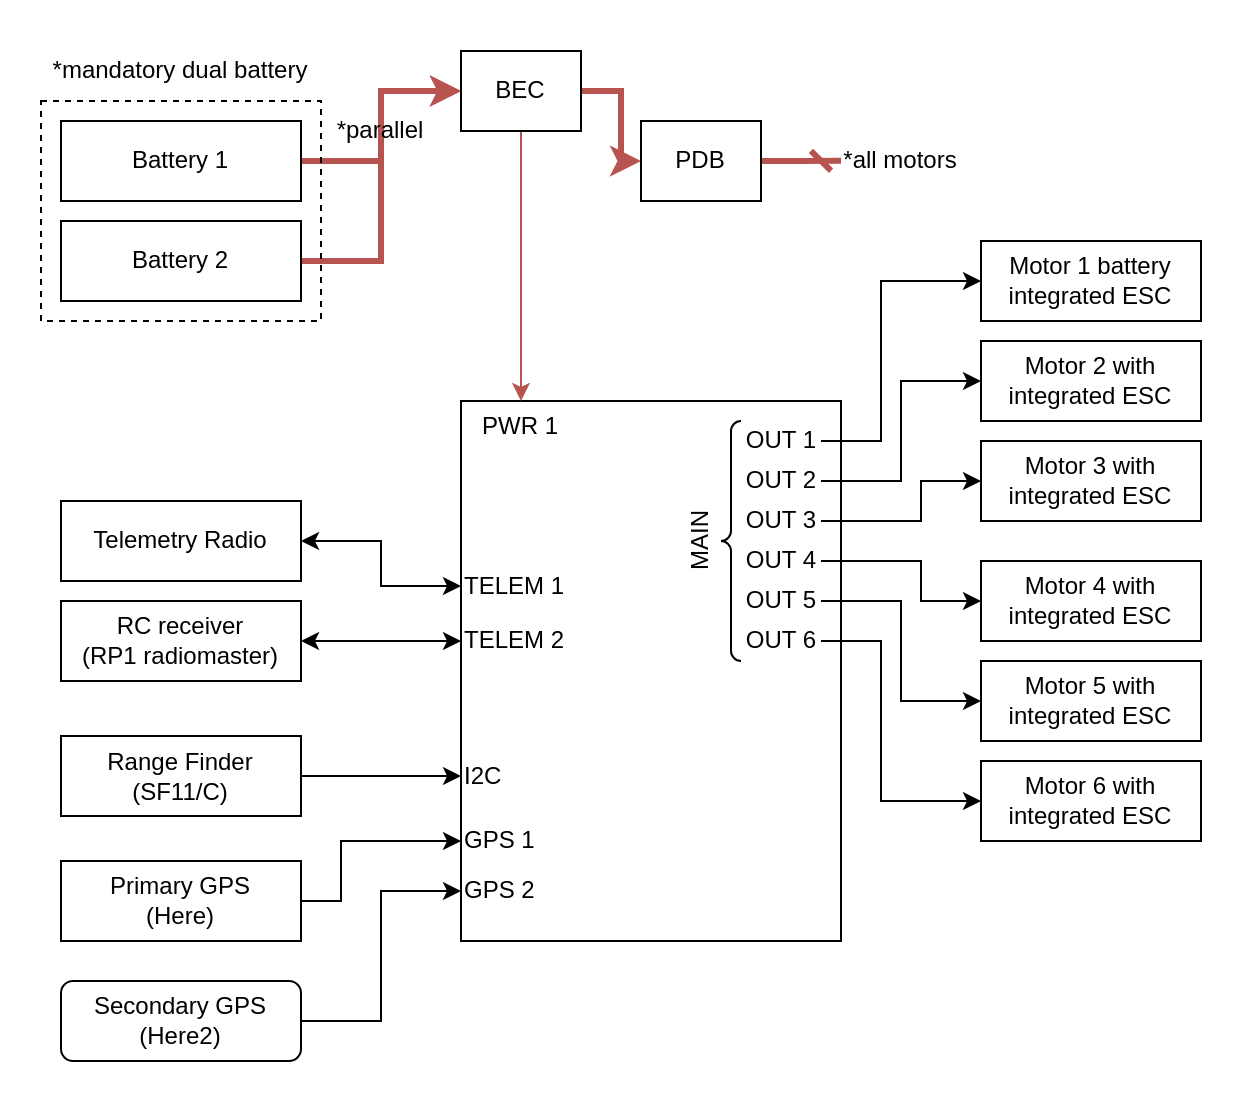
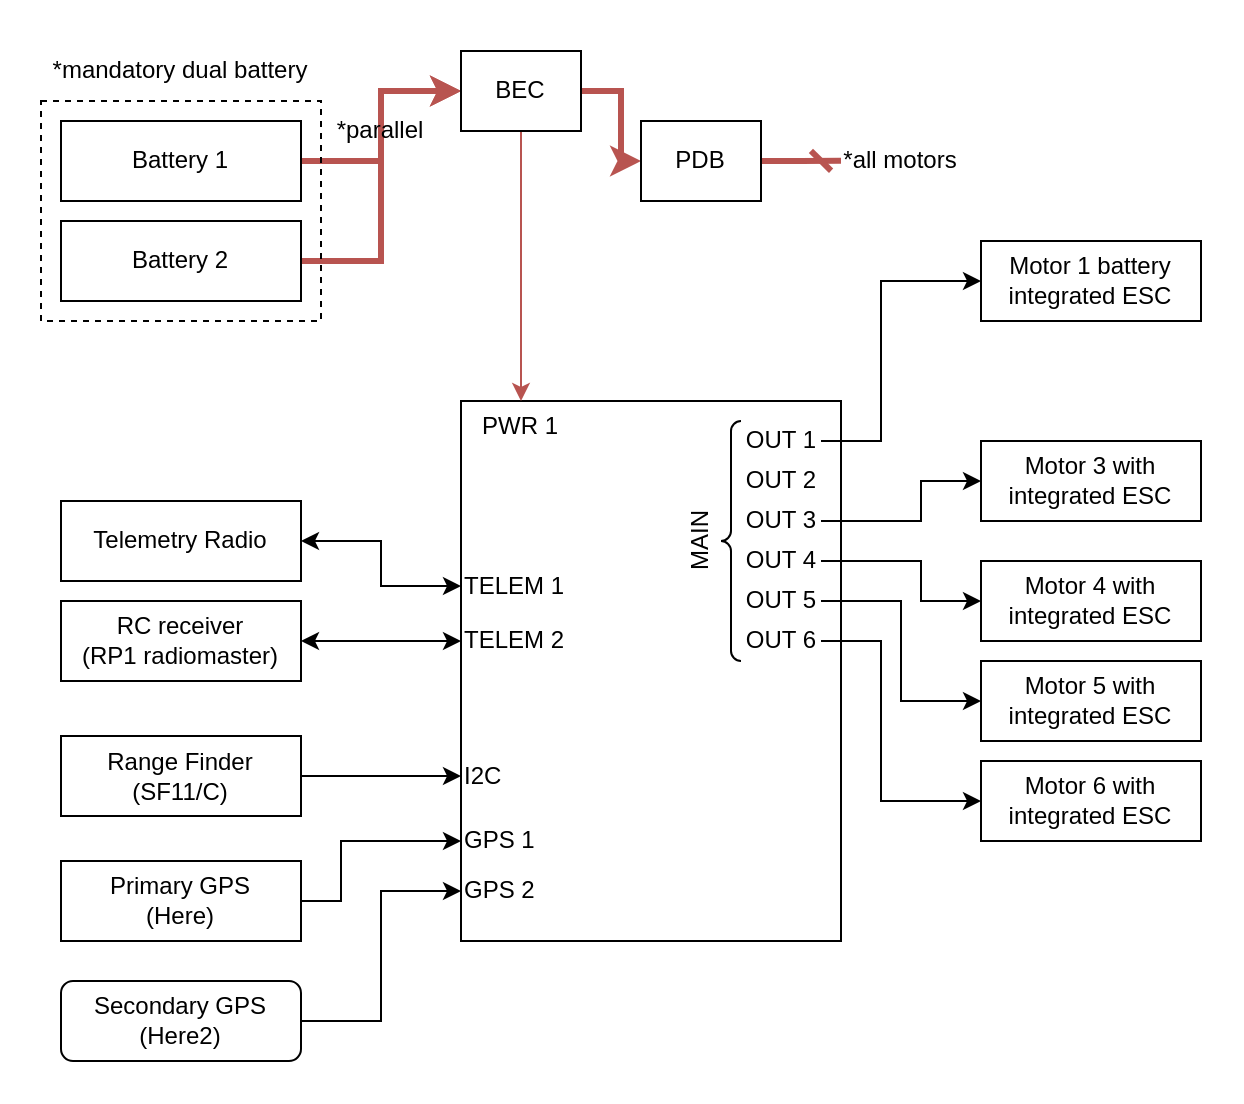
node "Motor 2 with integrated ESC": removed
edge "OUT 2" -> "Motor 2 with integrated ESC": removed
